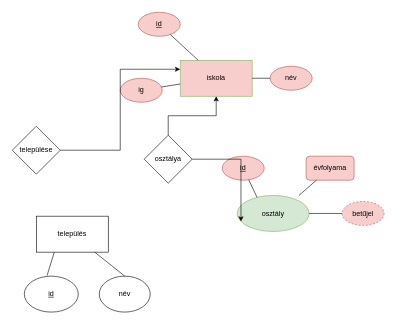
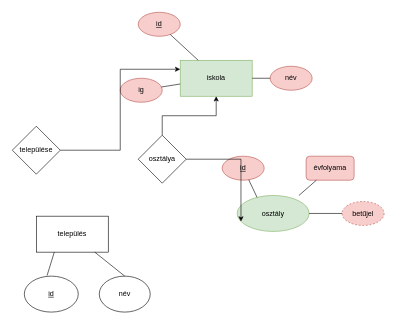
node "iskola": fillcolor #f8cecc -> #d5e8d4
node "osztálya": moved (168, 159) -> (162, 159)
